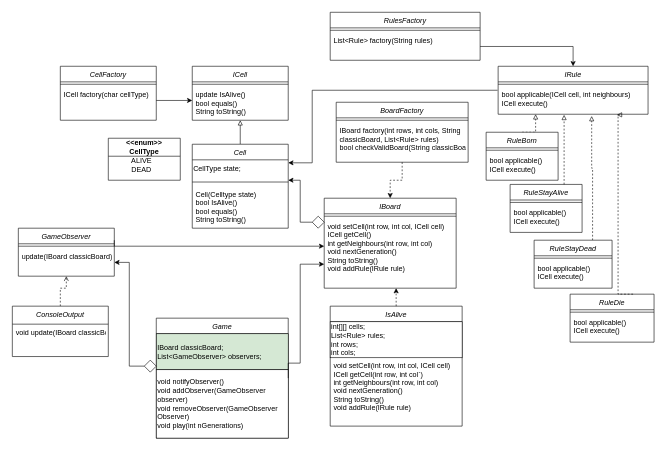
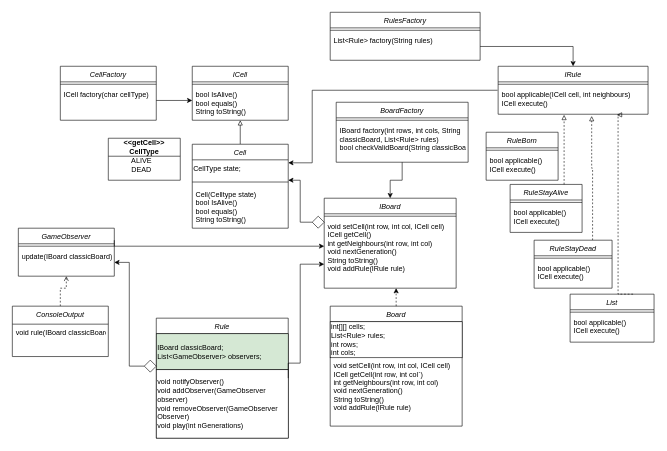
node "update IsAlive() bool equals() String toString()": label "update IsAlive() bool equals() String toString()" -> "bool IsAlive() bool equals() String toString()"
edge "RuleBorn" -> "IRule": removed
node "<<enum>> CellType": label "<<enum>> CellType" -> "<<getCell>> CellType"
edge "BoardFactory" -> "IBoard": style dashed -> solid
node "RuleDie": label "RuleDie" -> "List"
node "IsAlive": label "IsAlive" -> "Board"
node "Game": label "Game" -> "Rule"
node "void update(IBoard classicBoard)": label "void update(IBoard classicBoard)" -> "void rule(IBoard classicBoard)"
